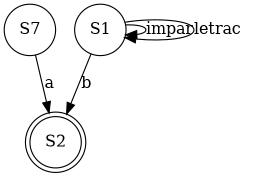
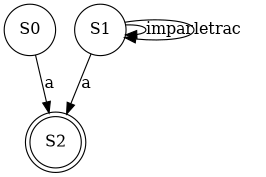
node "S7": label "S7" -> "S0"
edge "S1" -> "S2": label "b" -> "a"
